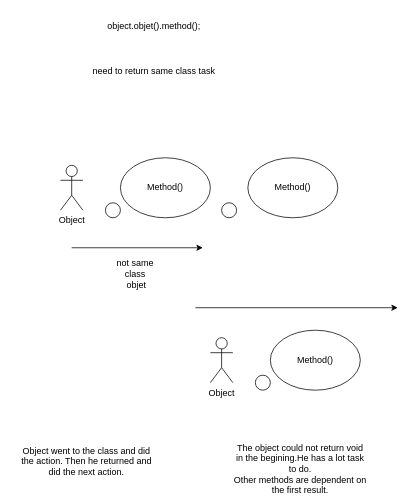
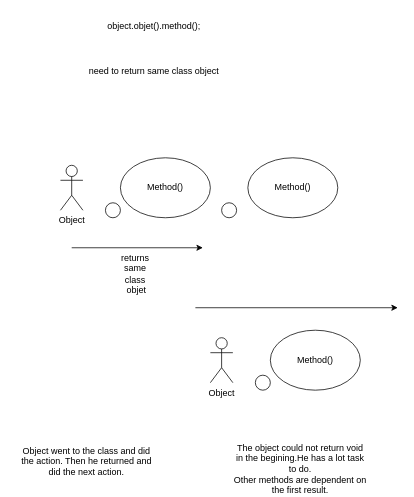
node "need to return same class task": label "need to return same class task" -> "need to return same class object"
node "not same class objet": label "not same class objet" -> "returns same class objet"
